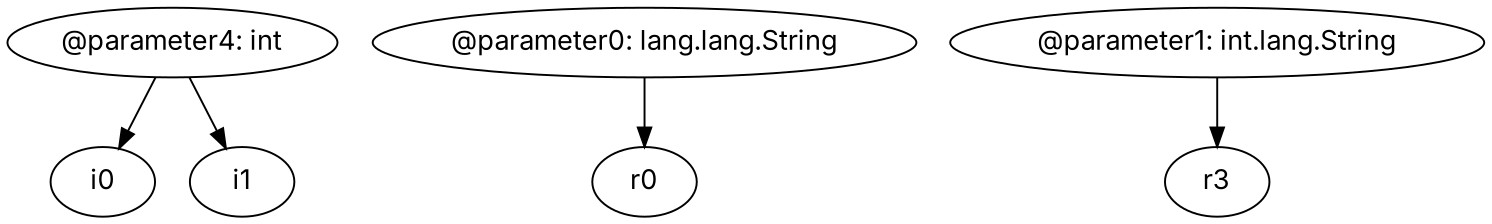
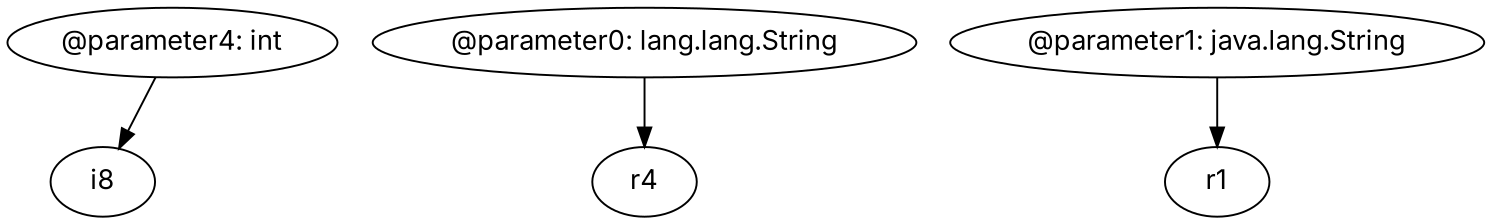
node "@parameter1: int.lang.String": label "@parameter1: int.lang.String" -> "@parameter1: java.lang.String"
node "i0": label "i0" -> "i8"
node "i1": removed
node "r0": label "r0" -> "r4"
node "r3": label "r3" -> "r1"
